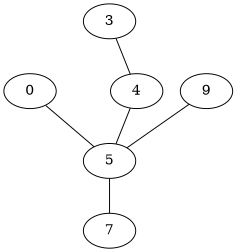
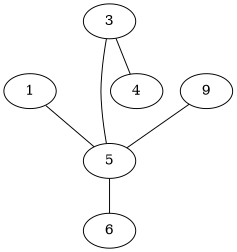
node "0": label "0" -> "1"
edge "4" -- "5": now "3" -- "5"
node "7": label "7" -> "6"
